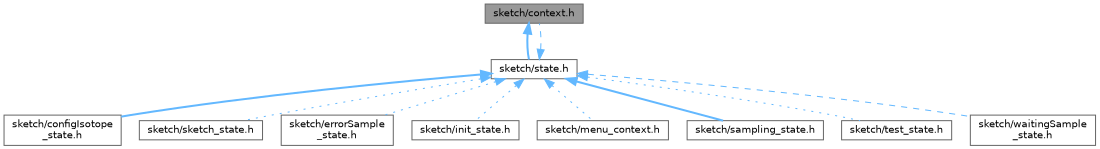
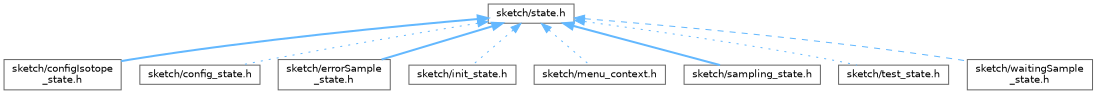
node "sketch/context.h": removed
edge "sketch/errorSample _state.h" -> "sketch/state.h": style dotted -> bold
node "sketch/sketch_state.h": label "sketch/sketch_state.h" -> "sketch/config_state.h"
